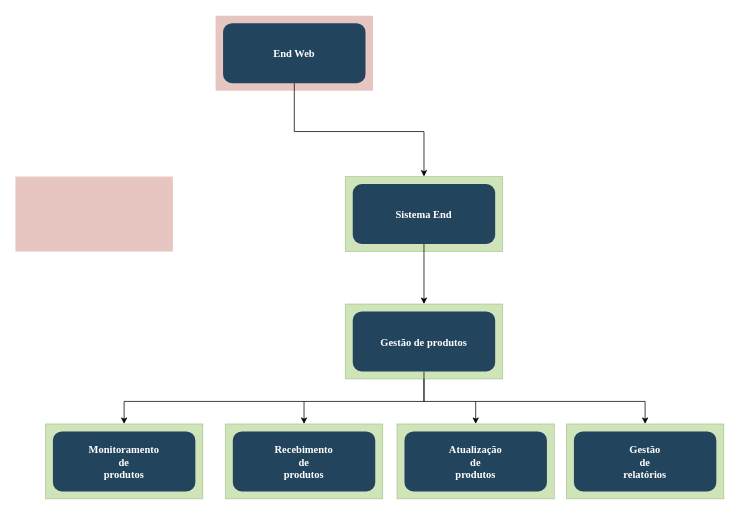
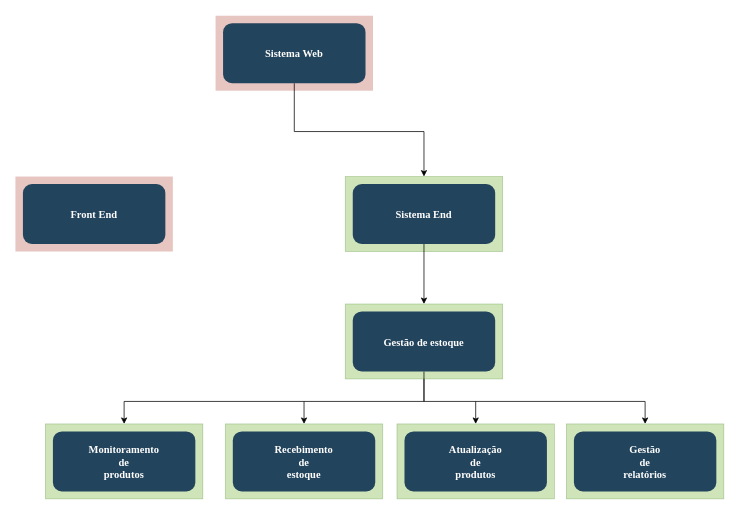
node "End Web": label "End Web" -> "Sistema Web"
node "Front End": added
node "Gestão de produtos": label "Gestão de produtos" -> "Gestão de estoque"
node "Recebimento de produtos": label "Recebimento de produtos" -> "Recebimento de estoque"
